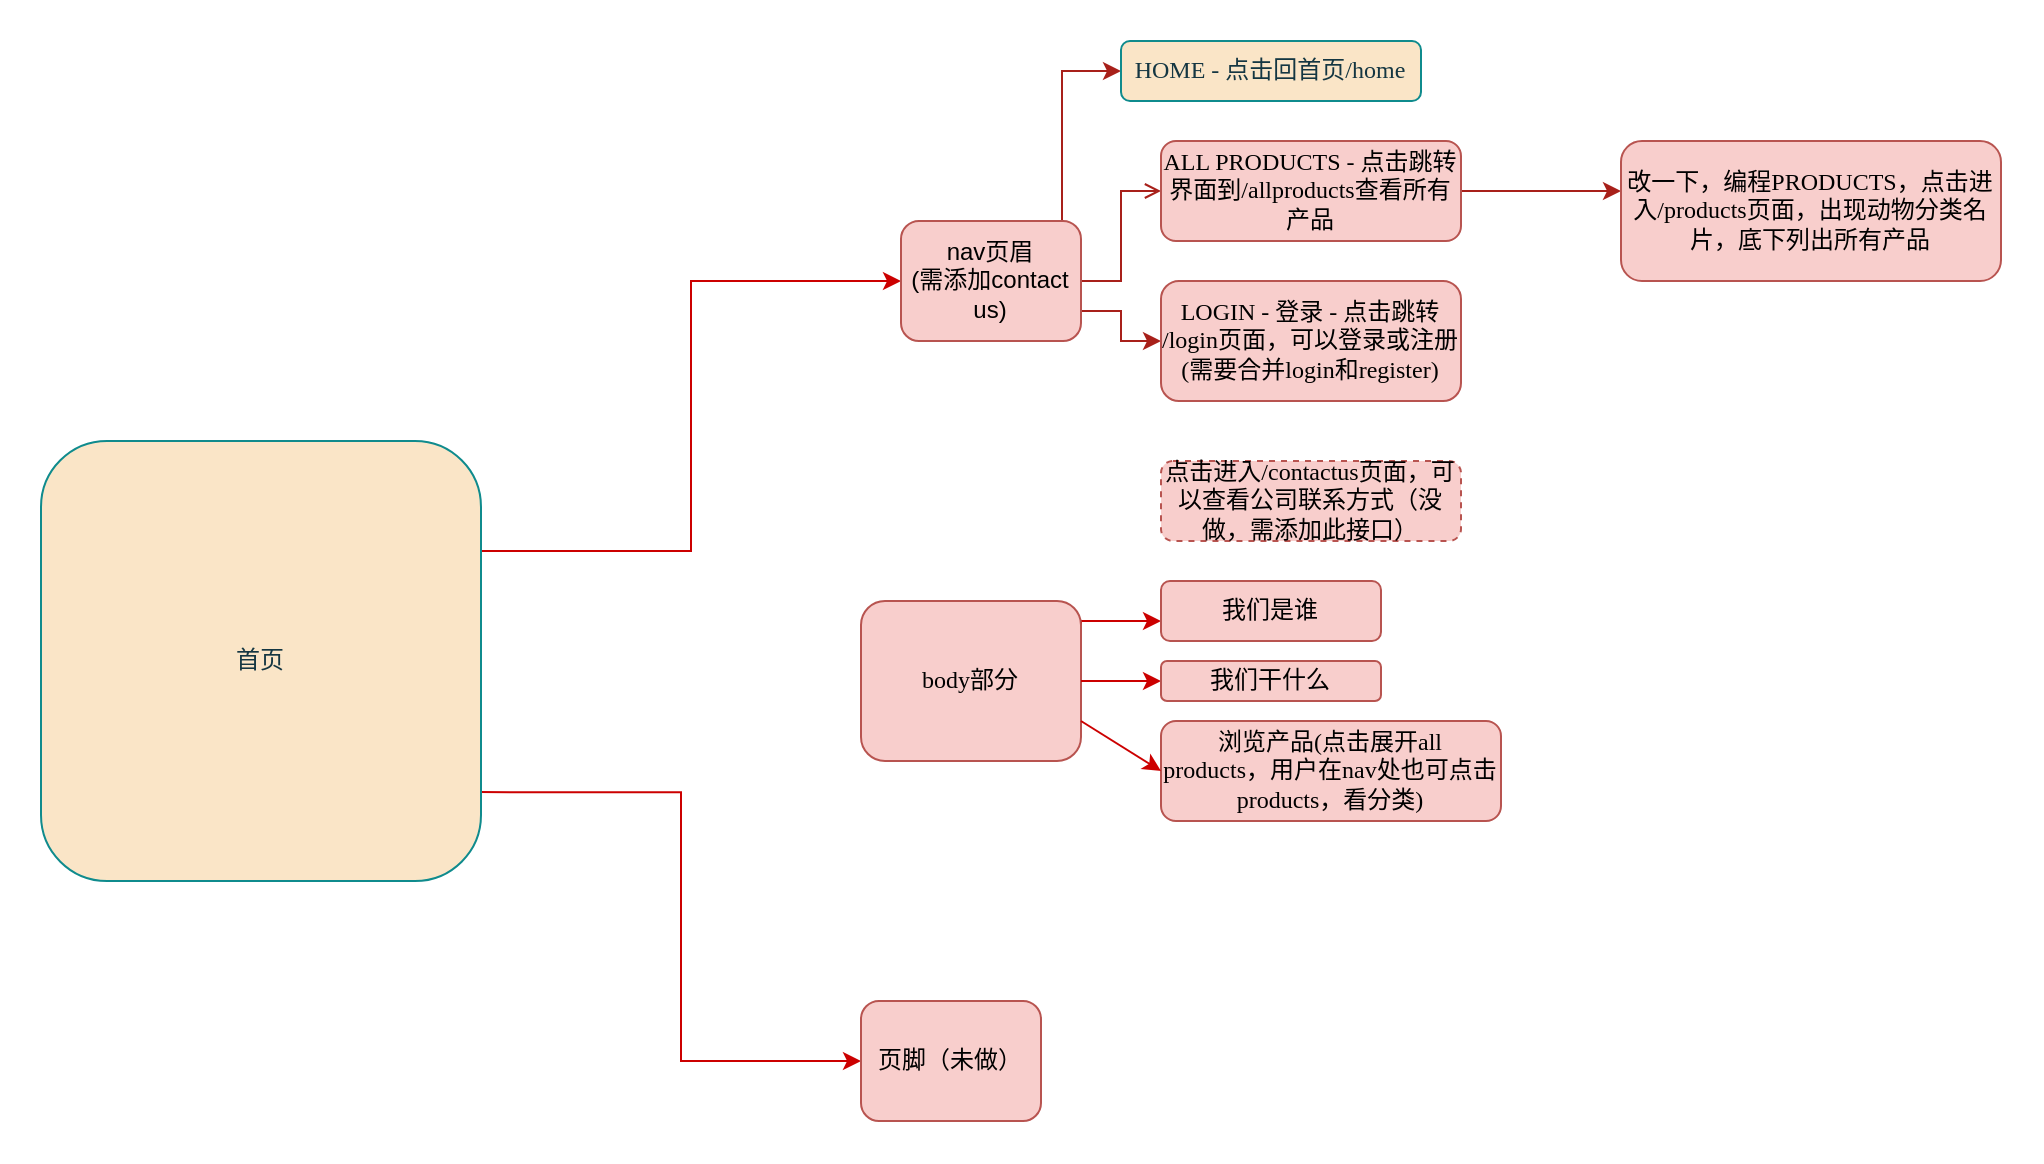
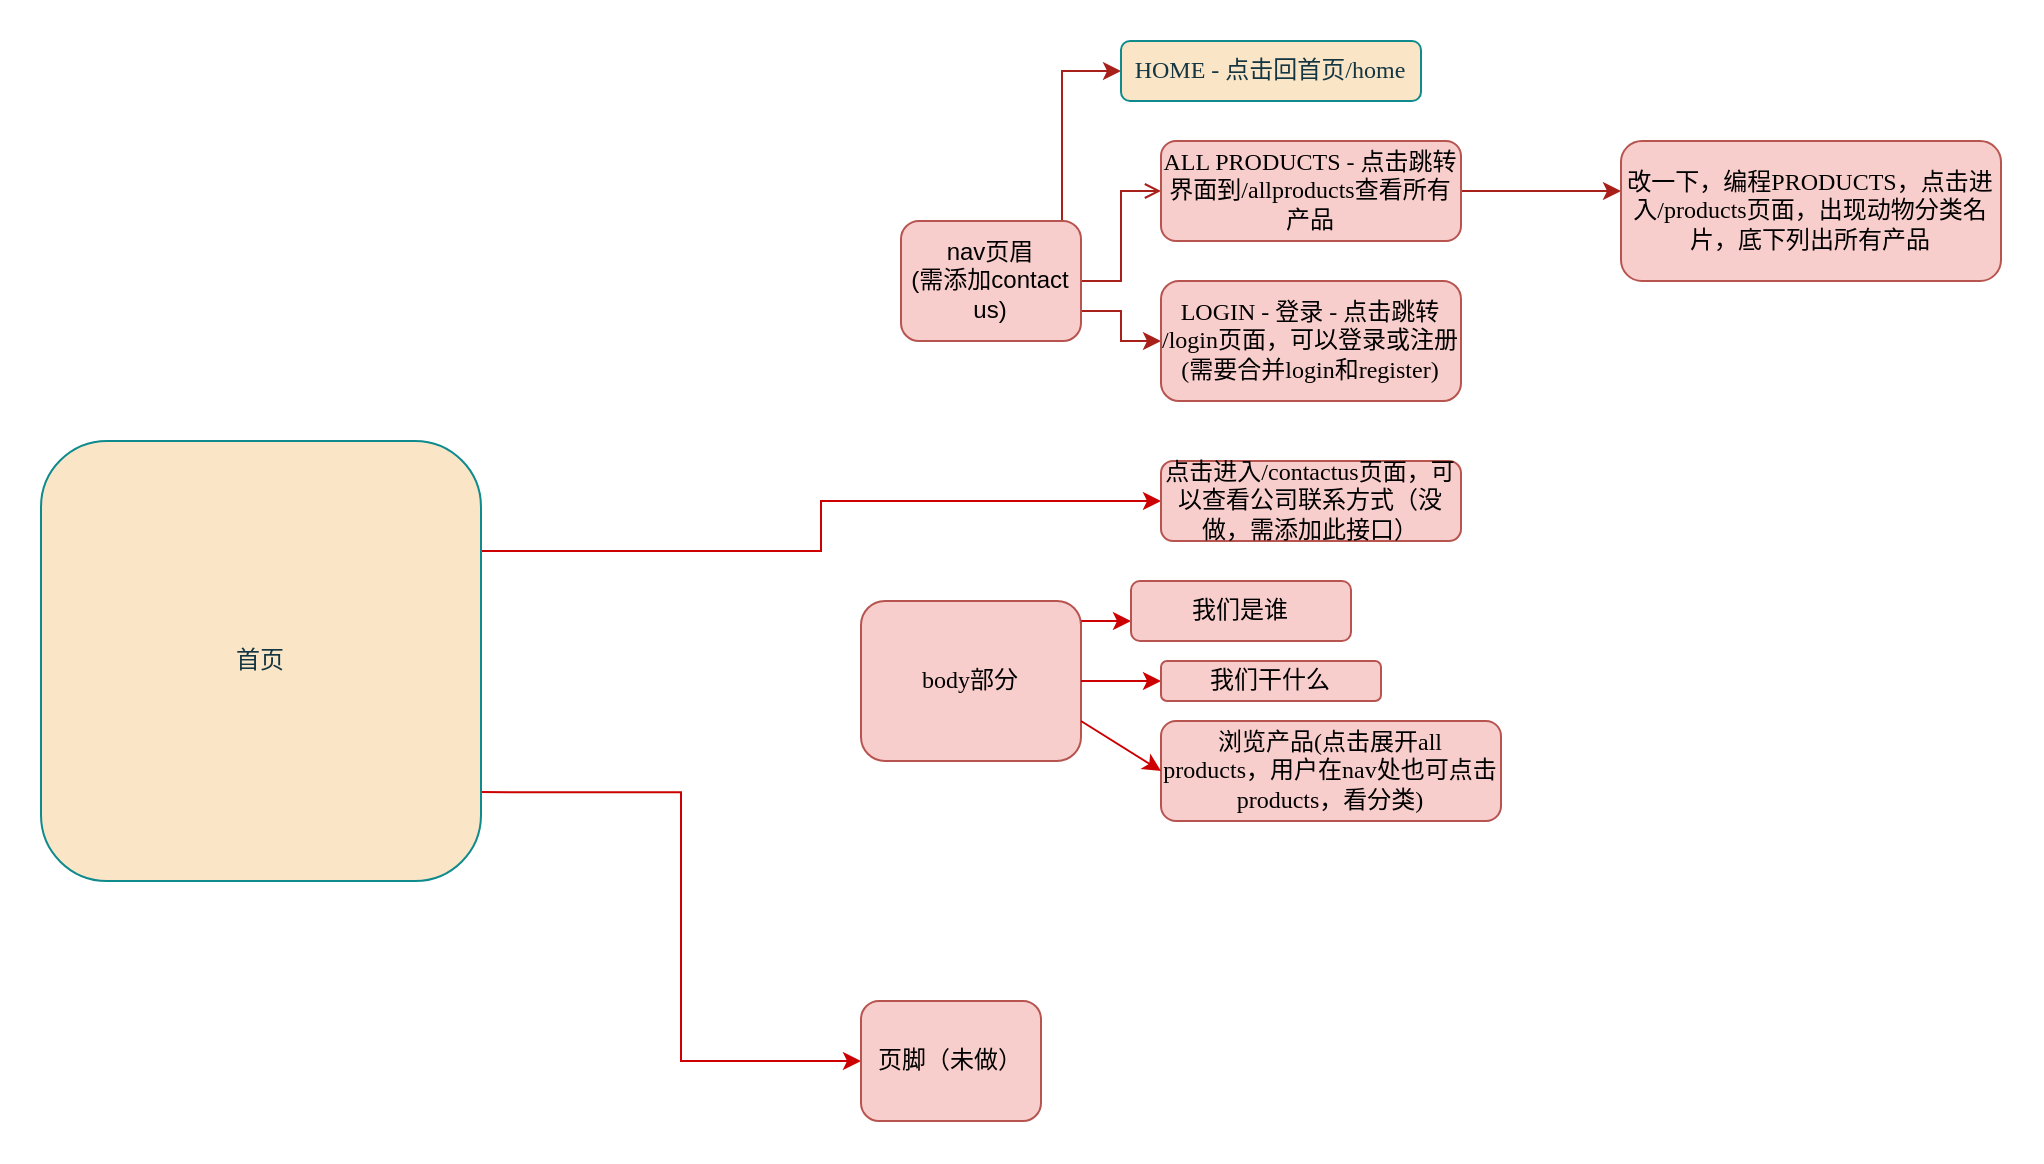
edge "首页" -> "nav页眉 (需添加contact us)": now "首页" -> "点击进入/contactus页面，可以查看公司联系方式（没做，需添加此接口）"
node "点击进入/contactus页面，可以查看公司联系方式（没做，需添加此接口）": style dashed -> solid
node "我们是谁": moved (1271, 611) -> (1241, 611)
